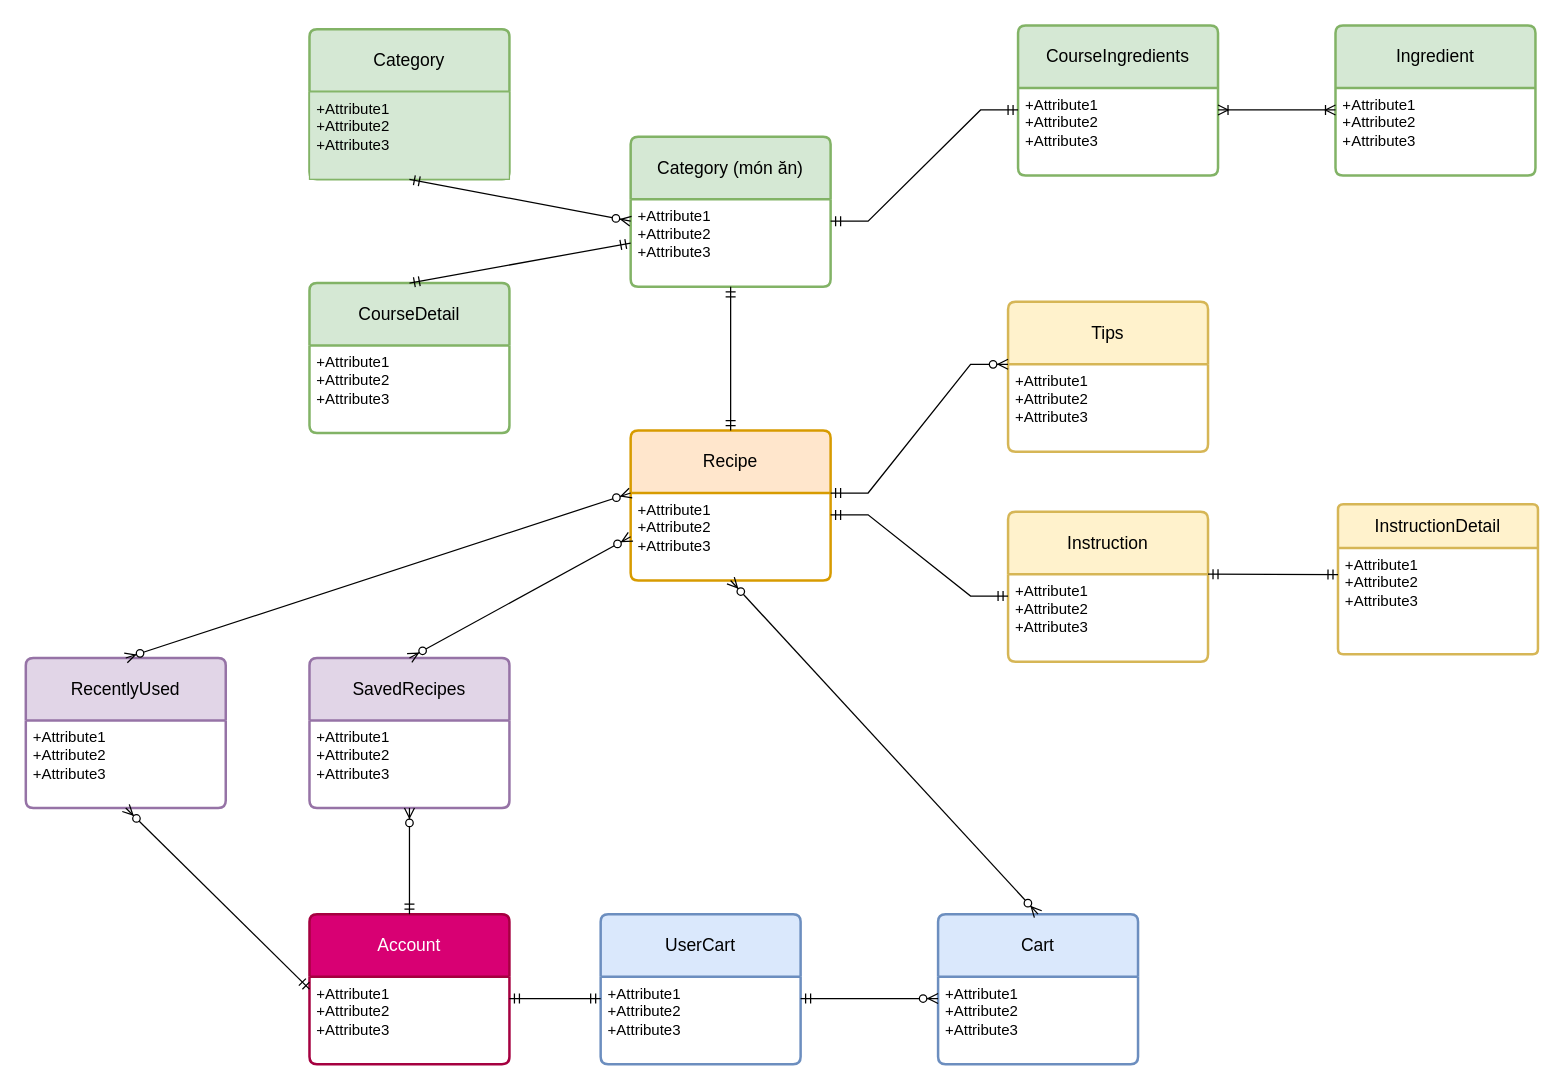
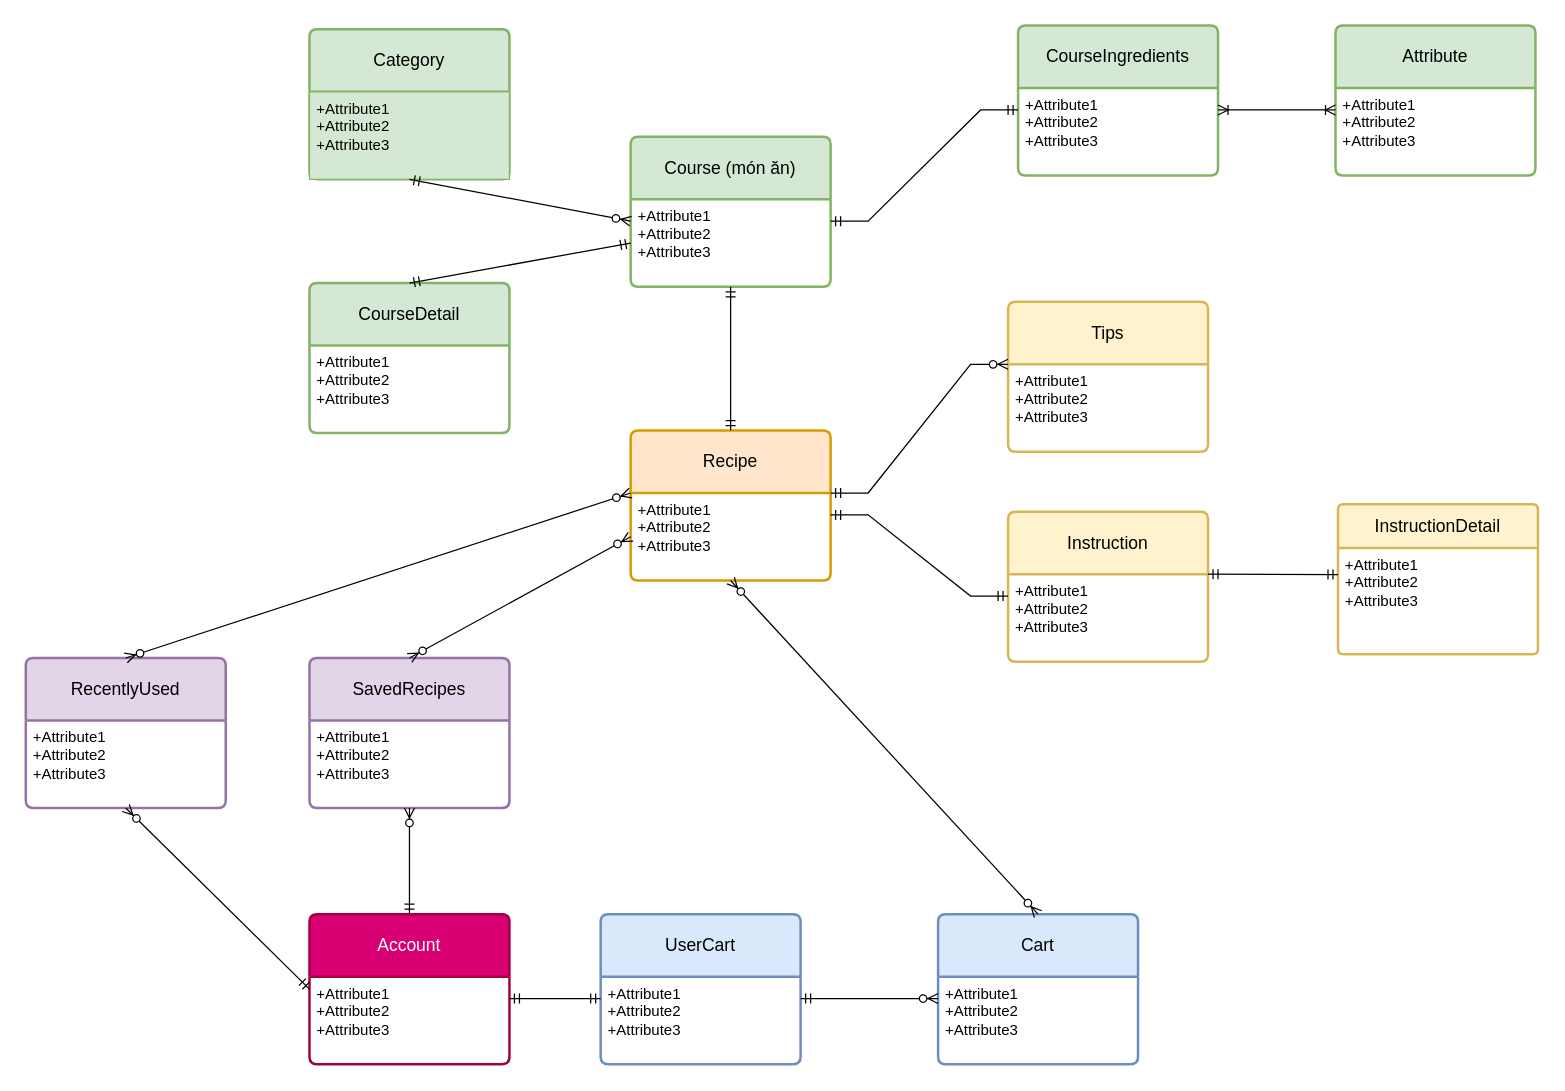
node "Ingredient": label "Ingredient" -> "Attribute"
node "Category (món ăn)": label "Category (món ăn)" -> "Course (món ăn)"
